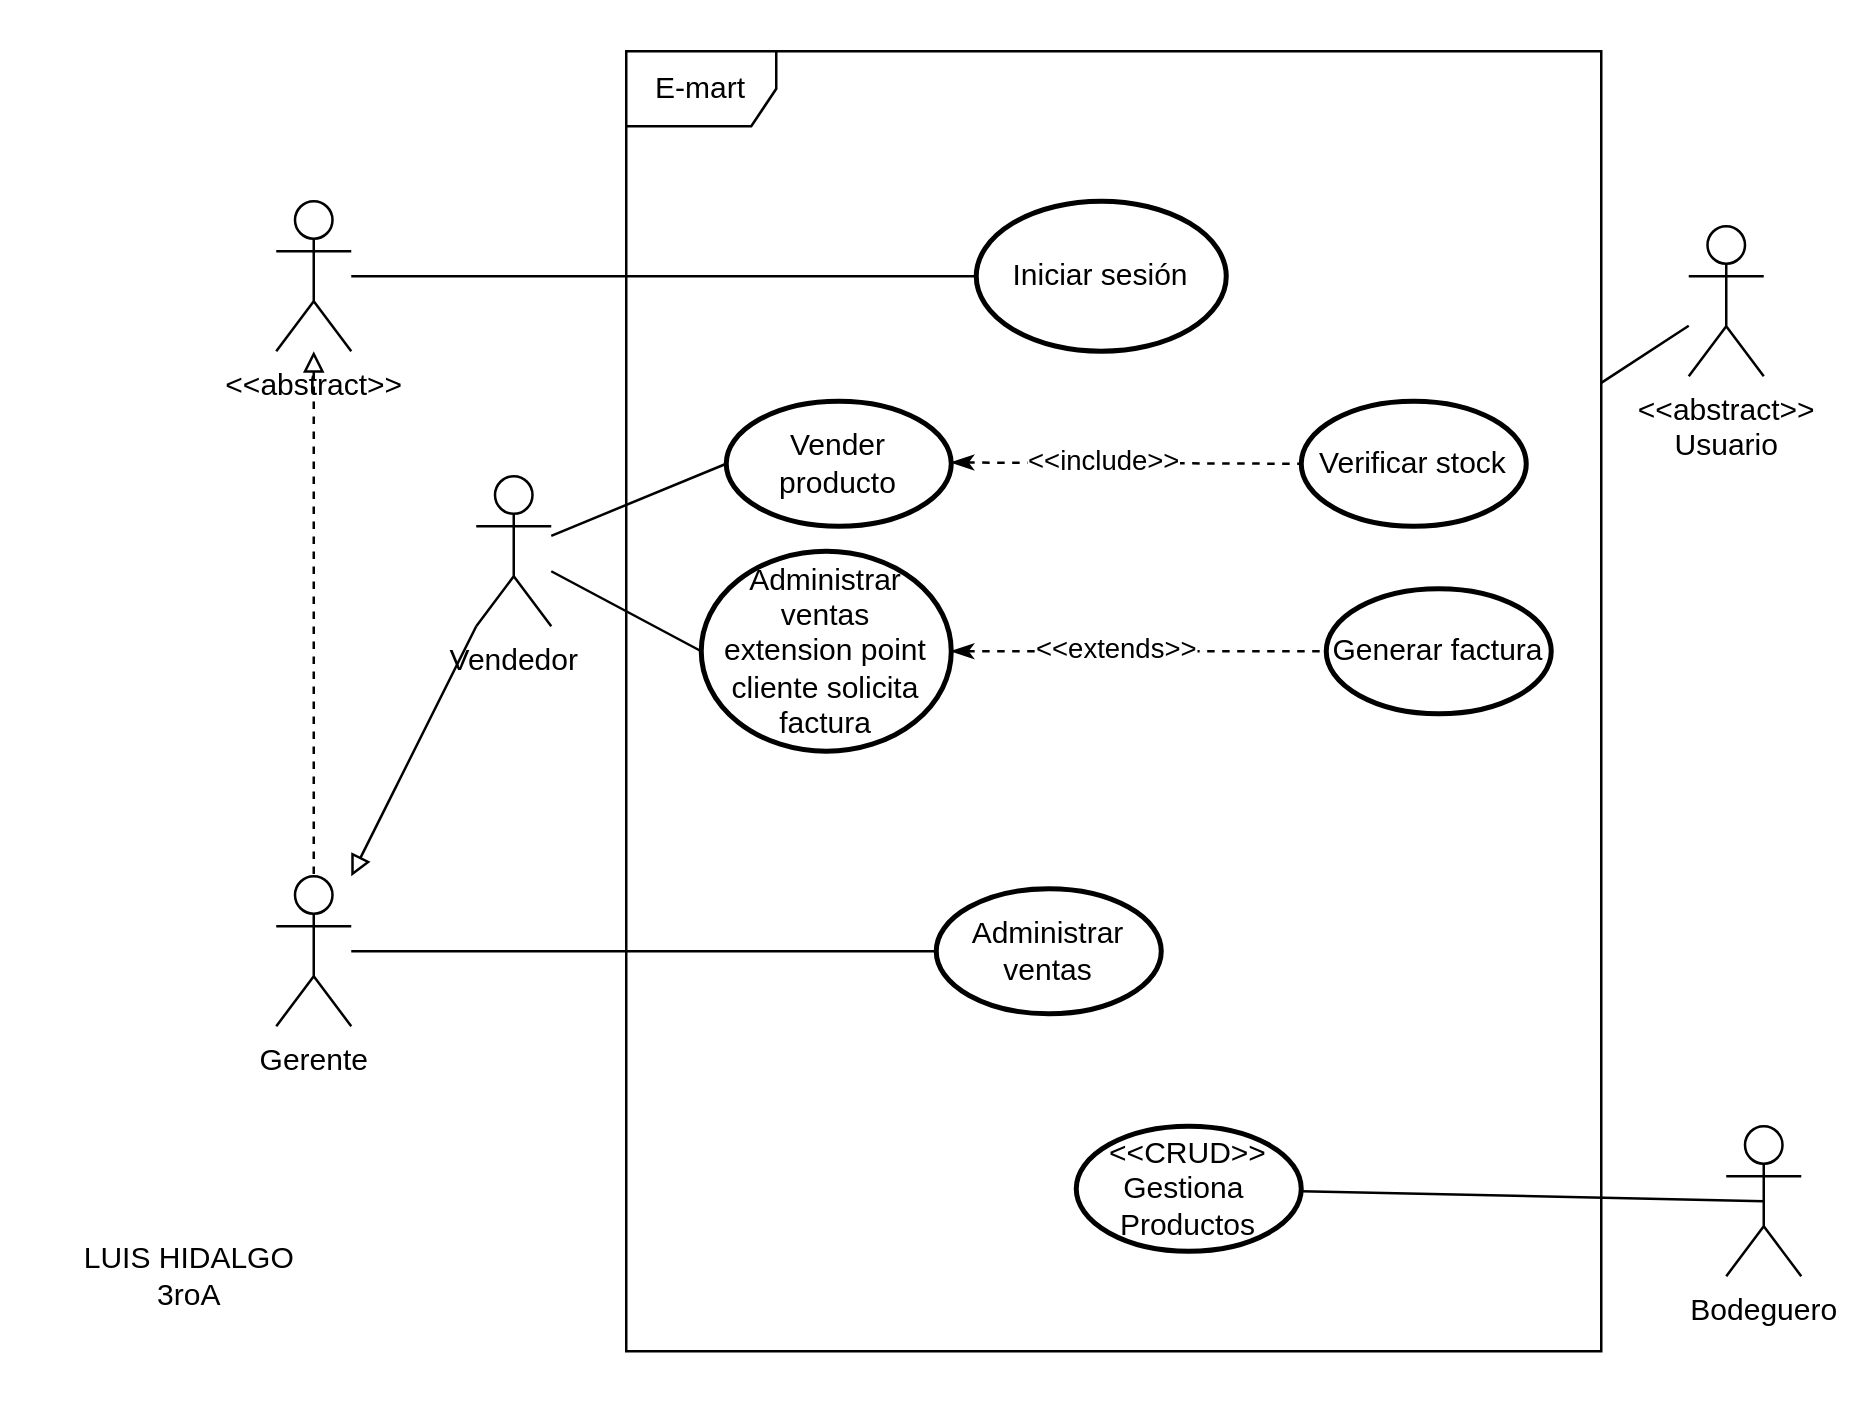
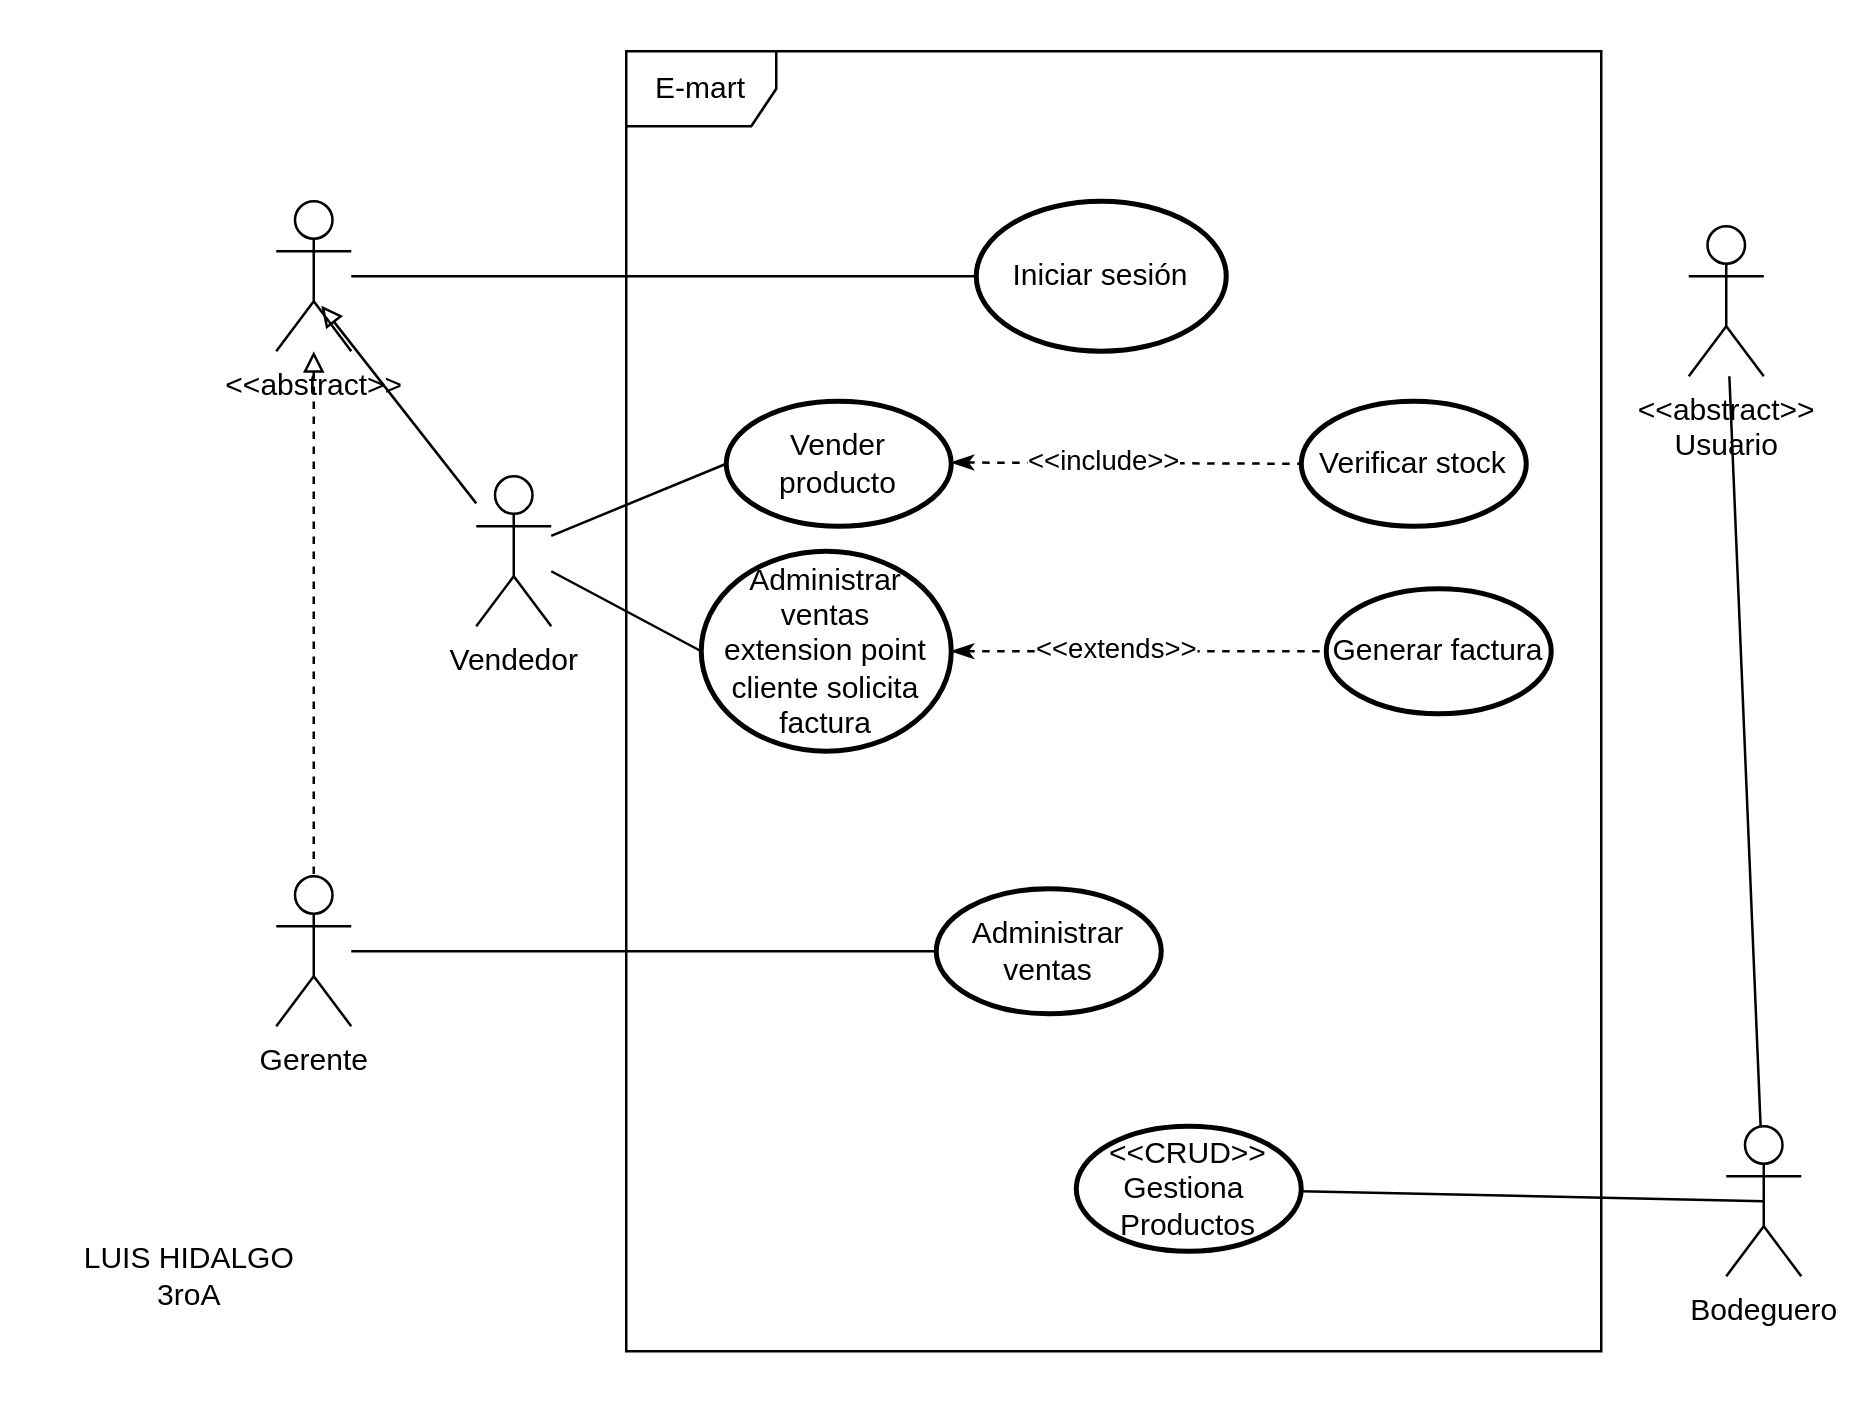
edge "<<abstract>> Usuario" -- "E-mart": now "<<abstract>> Usuario" -- "Bodeguero"
edge "Vendedor" -> "Gerente": now "Vendedor" -> "<<abstract>>"
